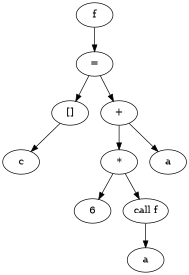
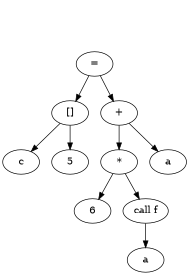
node "f": removed
node "5": added
